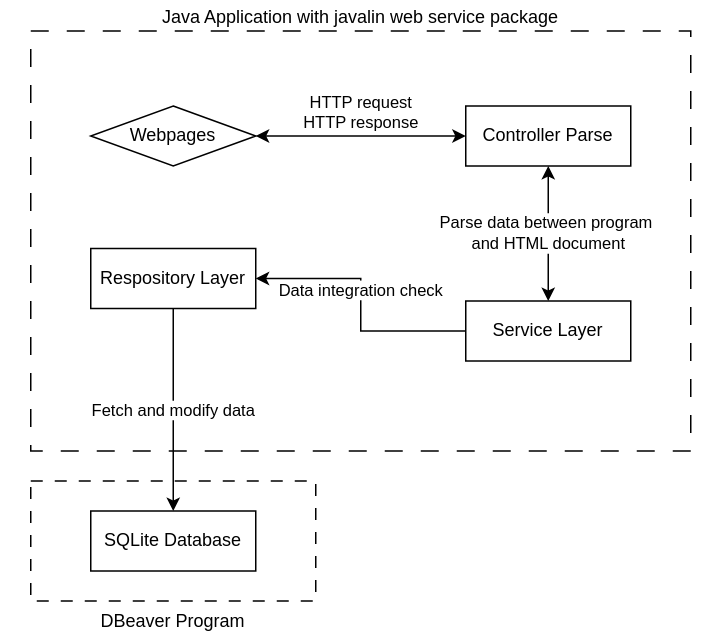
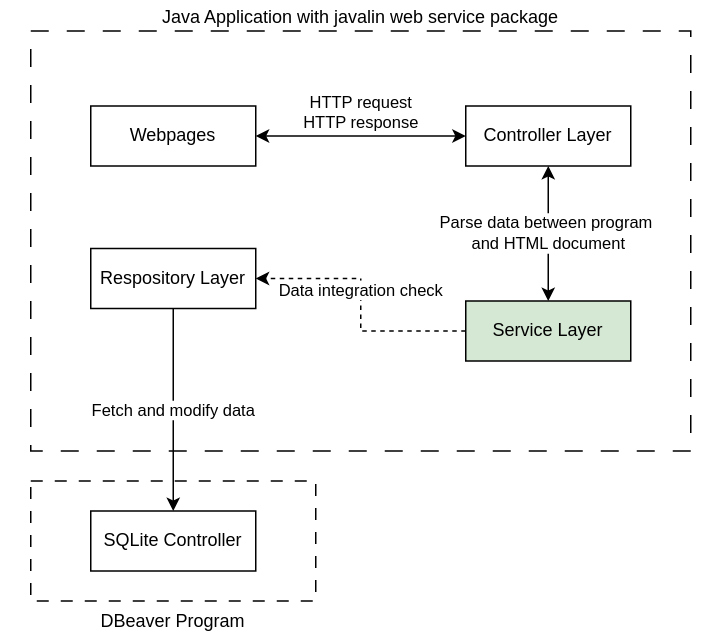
node "Webpages": shape diamond -> rectangle
node "Controller Parse": label "Controller Parse" -> "Controller Layer"
edge "Service Layer" -> "Respository Layer": style solid -> dashed
node "Service Layer": fillcolor #ffffff -> #d5e8d4
node "SQLite Database": label "SQLite Database" -> "SQLite Controller"
